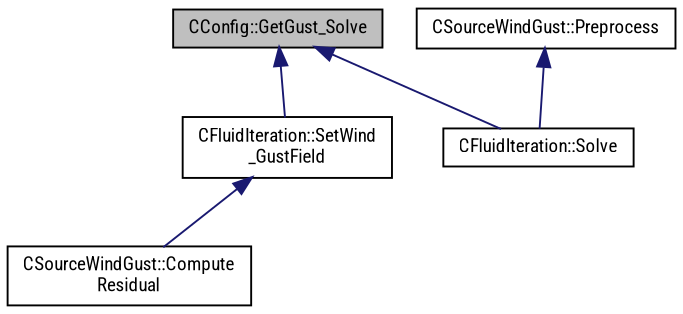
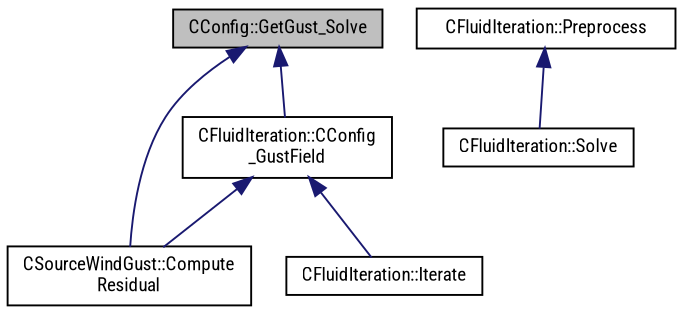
node "CSourceWindGust::Preprocess": label "CSourceWindGust::Preprocess" -> "CFluidIteration::Preprocess"
edge "CFluidIteration::Solve" -> "CConfig::GetGust_Solve": now "CSourceWindGust::Compute Residual" -> "CConfig::GetGust_Solve"
node "CFluidIteration::SetWind _GustField": label "CFluidIteration::SetWind _GustField" -> "CFluidIteration::CConfig _GustField"
node "CFluidIteration::Iterate": added
